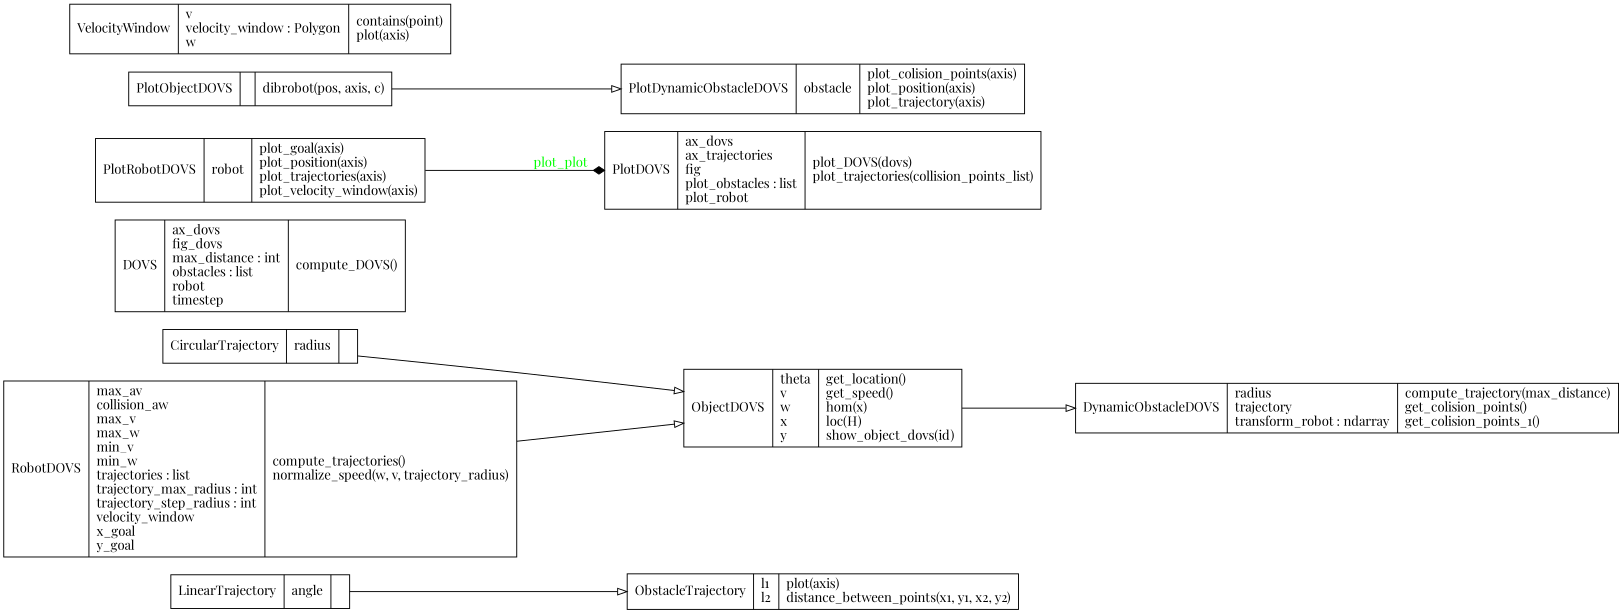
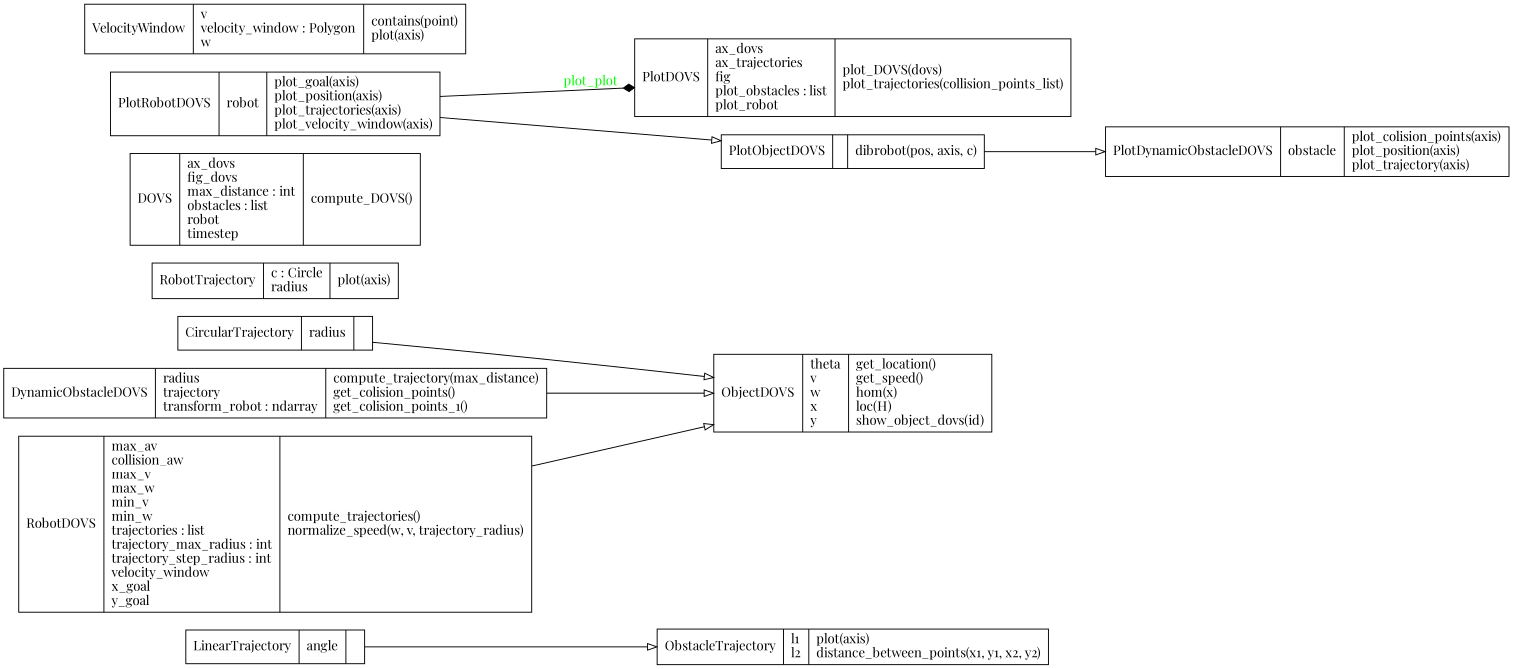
edge "PlotRobotDOVS" -> "PlotObjectDOVS": added
node "RobotTrajectory": added
edge "ObjectDOVS" -> "DynamicObstacleDOVS": reversed
